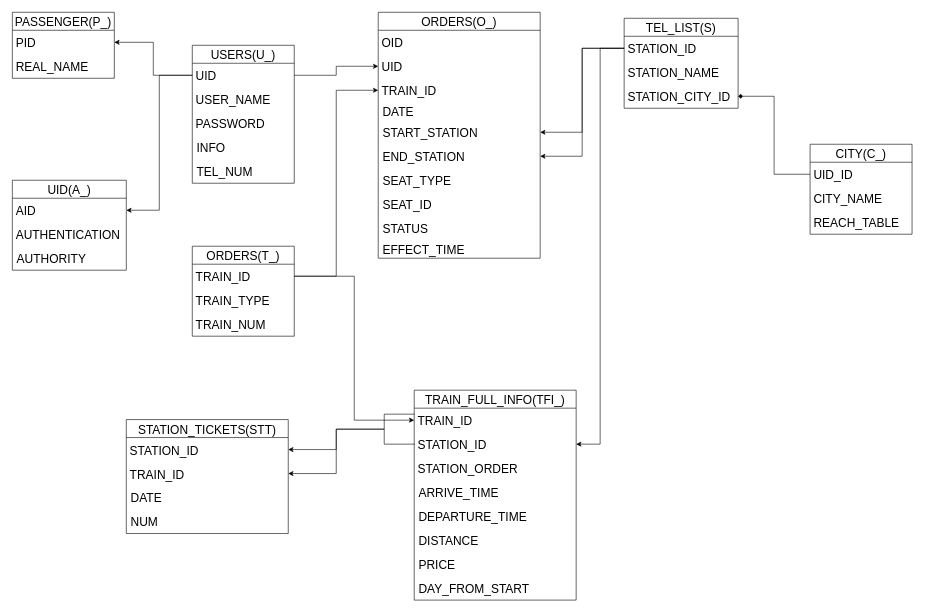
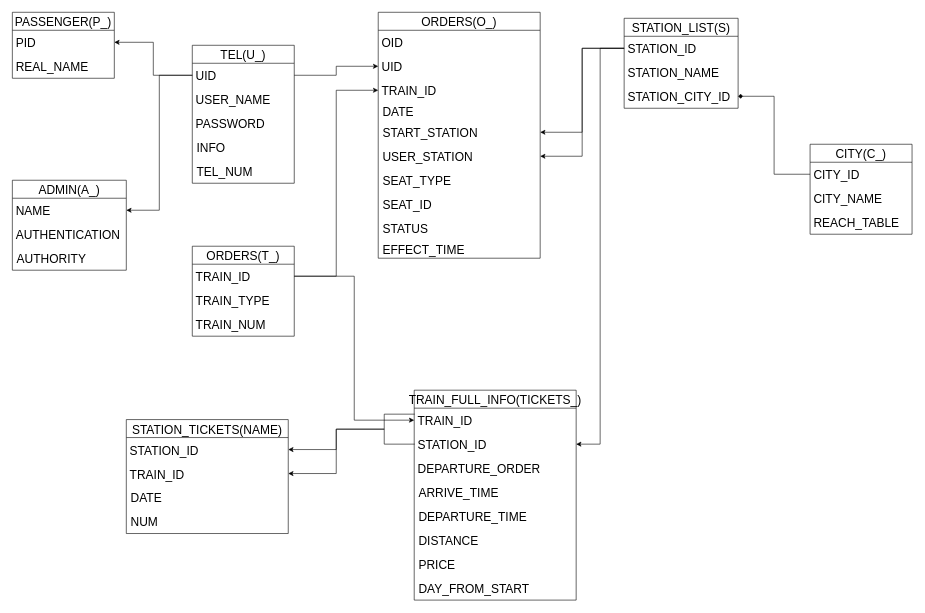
node "TEL_LIST(S)": label "TEL_LIST(S)" -> "STATION_LIST(S)"
node "USERS(U_)": label "USERS(U_)" -> "TEL(U_)"
node "END_STATION": label "END_STATION" -> "USER_STATION"
node "UID_ID": label "UID_ID" -> "CITY_ID"
node "UID(A_)": label "UID(A_)" -> "ADMIN(A_)"
node "AID": label "AID" -> "NAME"
node "TRAIN_FULL_INFO(TFI_)": label "TRAIN_FULL_INFO(TFI_)" -> "TRAIN_FULL_INFO(TICKETS_)"
node "STATION_TICKETS(STT)": label "STATION_TICKETS(STT)" -> "STATION_TICKETS(NAME)"
node "STATION_ORDER": label "STATION_ORDER" -> "DEPARTURE_ORDER"
